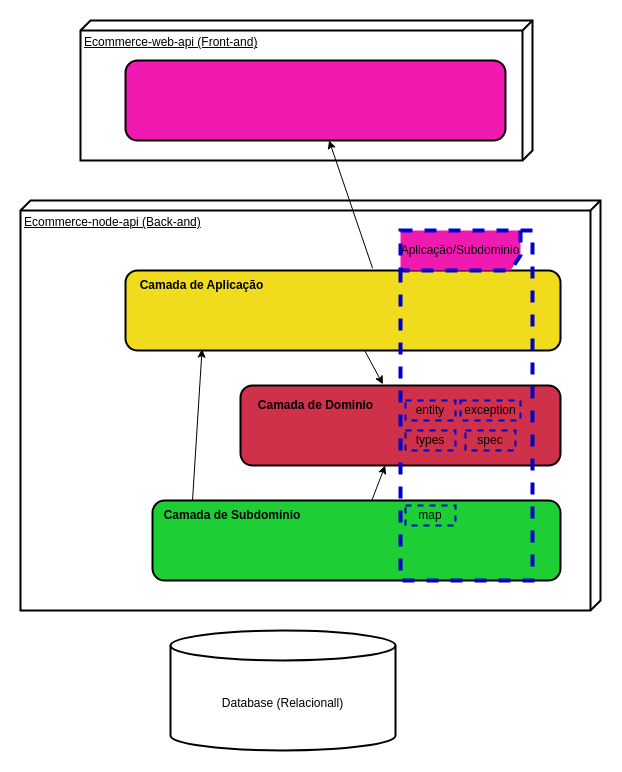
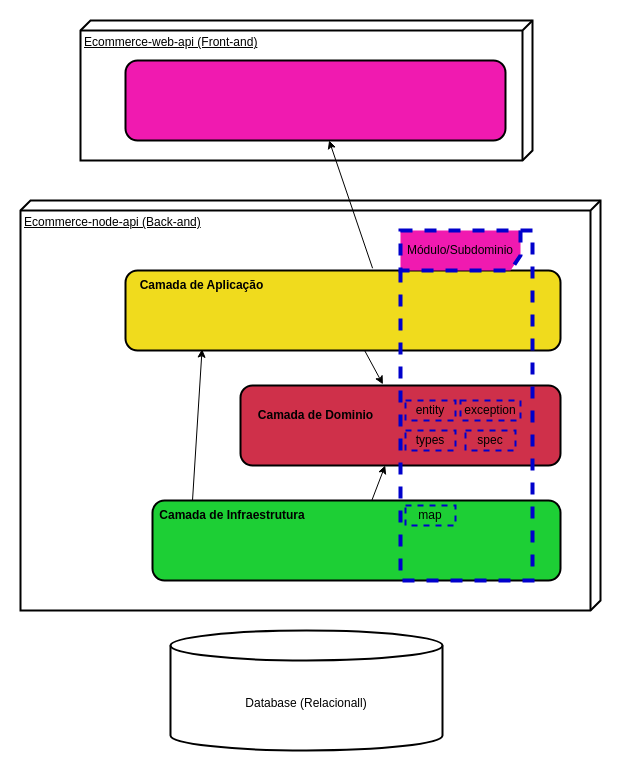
node "Aplicação/Subdominio": label "Aplicação/Subdominio" -> "Módulo/Subdominio"
node "Camada de Dominio": moved (316, 406) -> (316, 416)
node "Camada de Subdominio": label "Camada de Subdominio" -> "Camada de Infraestrutura"
node "Database (Relacionall)": size 225x120 -> 272x120
